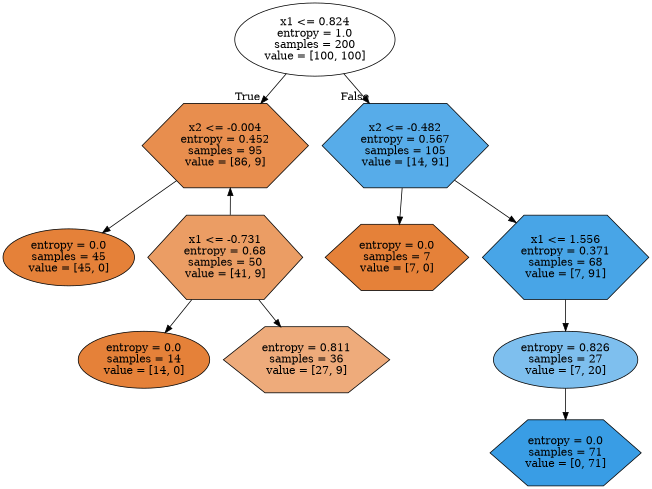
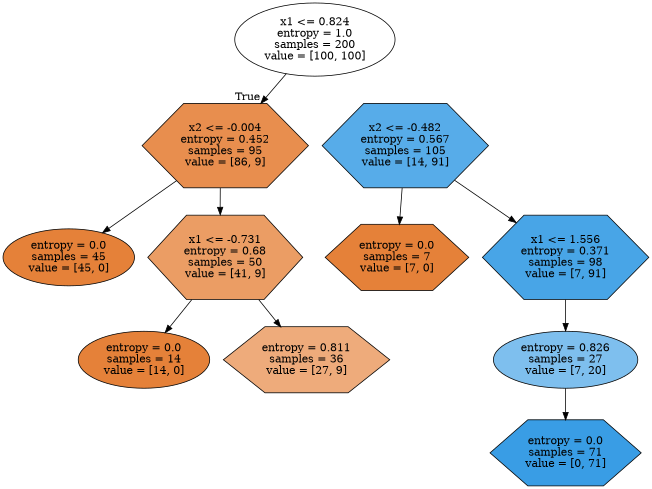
edge "x1 <= 0.824 entropy = 1.0 samples = 200 value = [100, 100]" -> "x2 <= -0.482 entropy = 0.567 samples = 105 value = [14, 91]": removed
edge "x1 <= -0.731 entropy = 0.68 samples = 50 value = [41, 9]" -> "x2 <= -0.004 entropy = 0.452 samples = 95 value = [86, 9]": reversed
node "x1 <= 1.556 entropy = 0.371 samples = 68 value = [7, 91]": label "x1 <= 1.556 entropy = 0.371 samples = 68 value = [7, 91]" -> "x1 <= 1.556 entropy = 0.371 samples = 98 value = [7, 91]"
